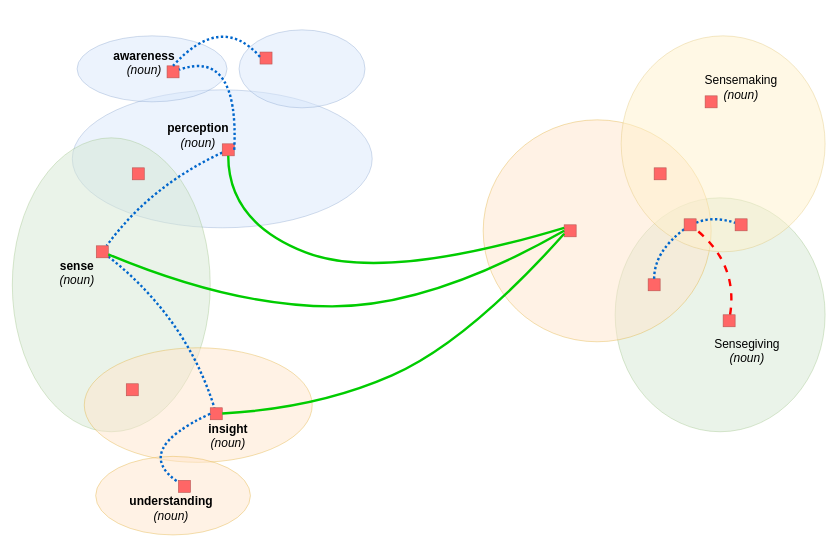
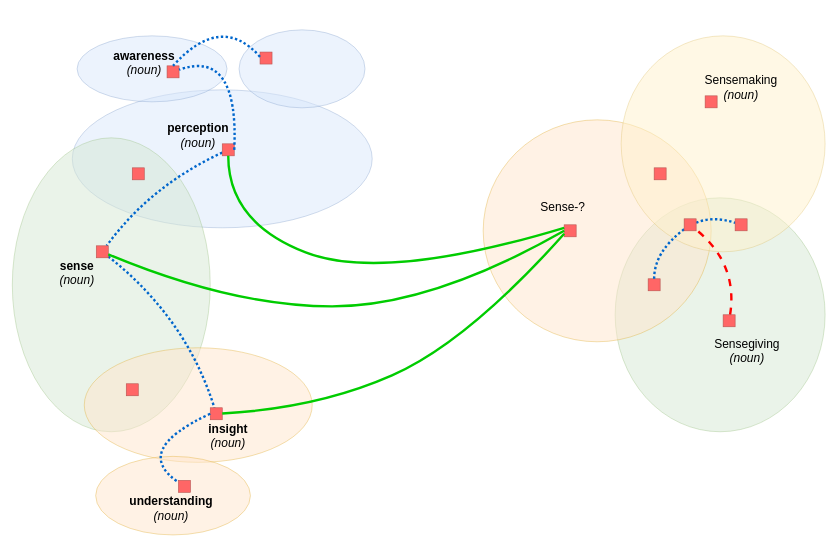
node "Sense-?": added
